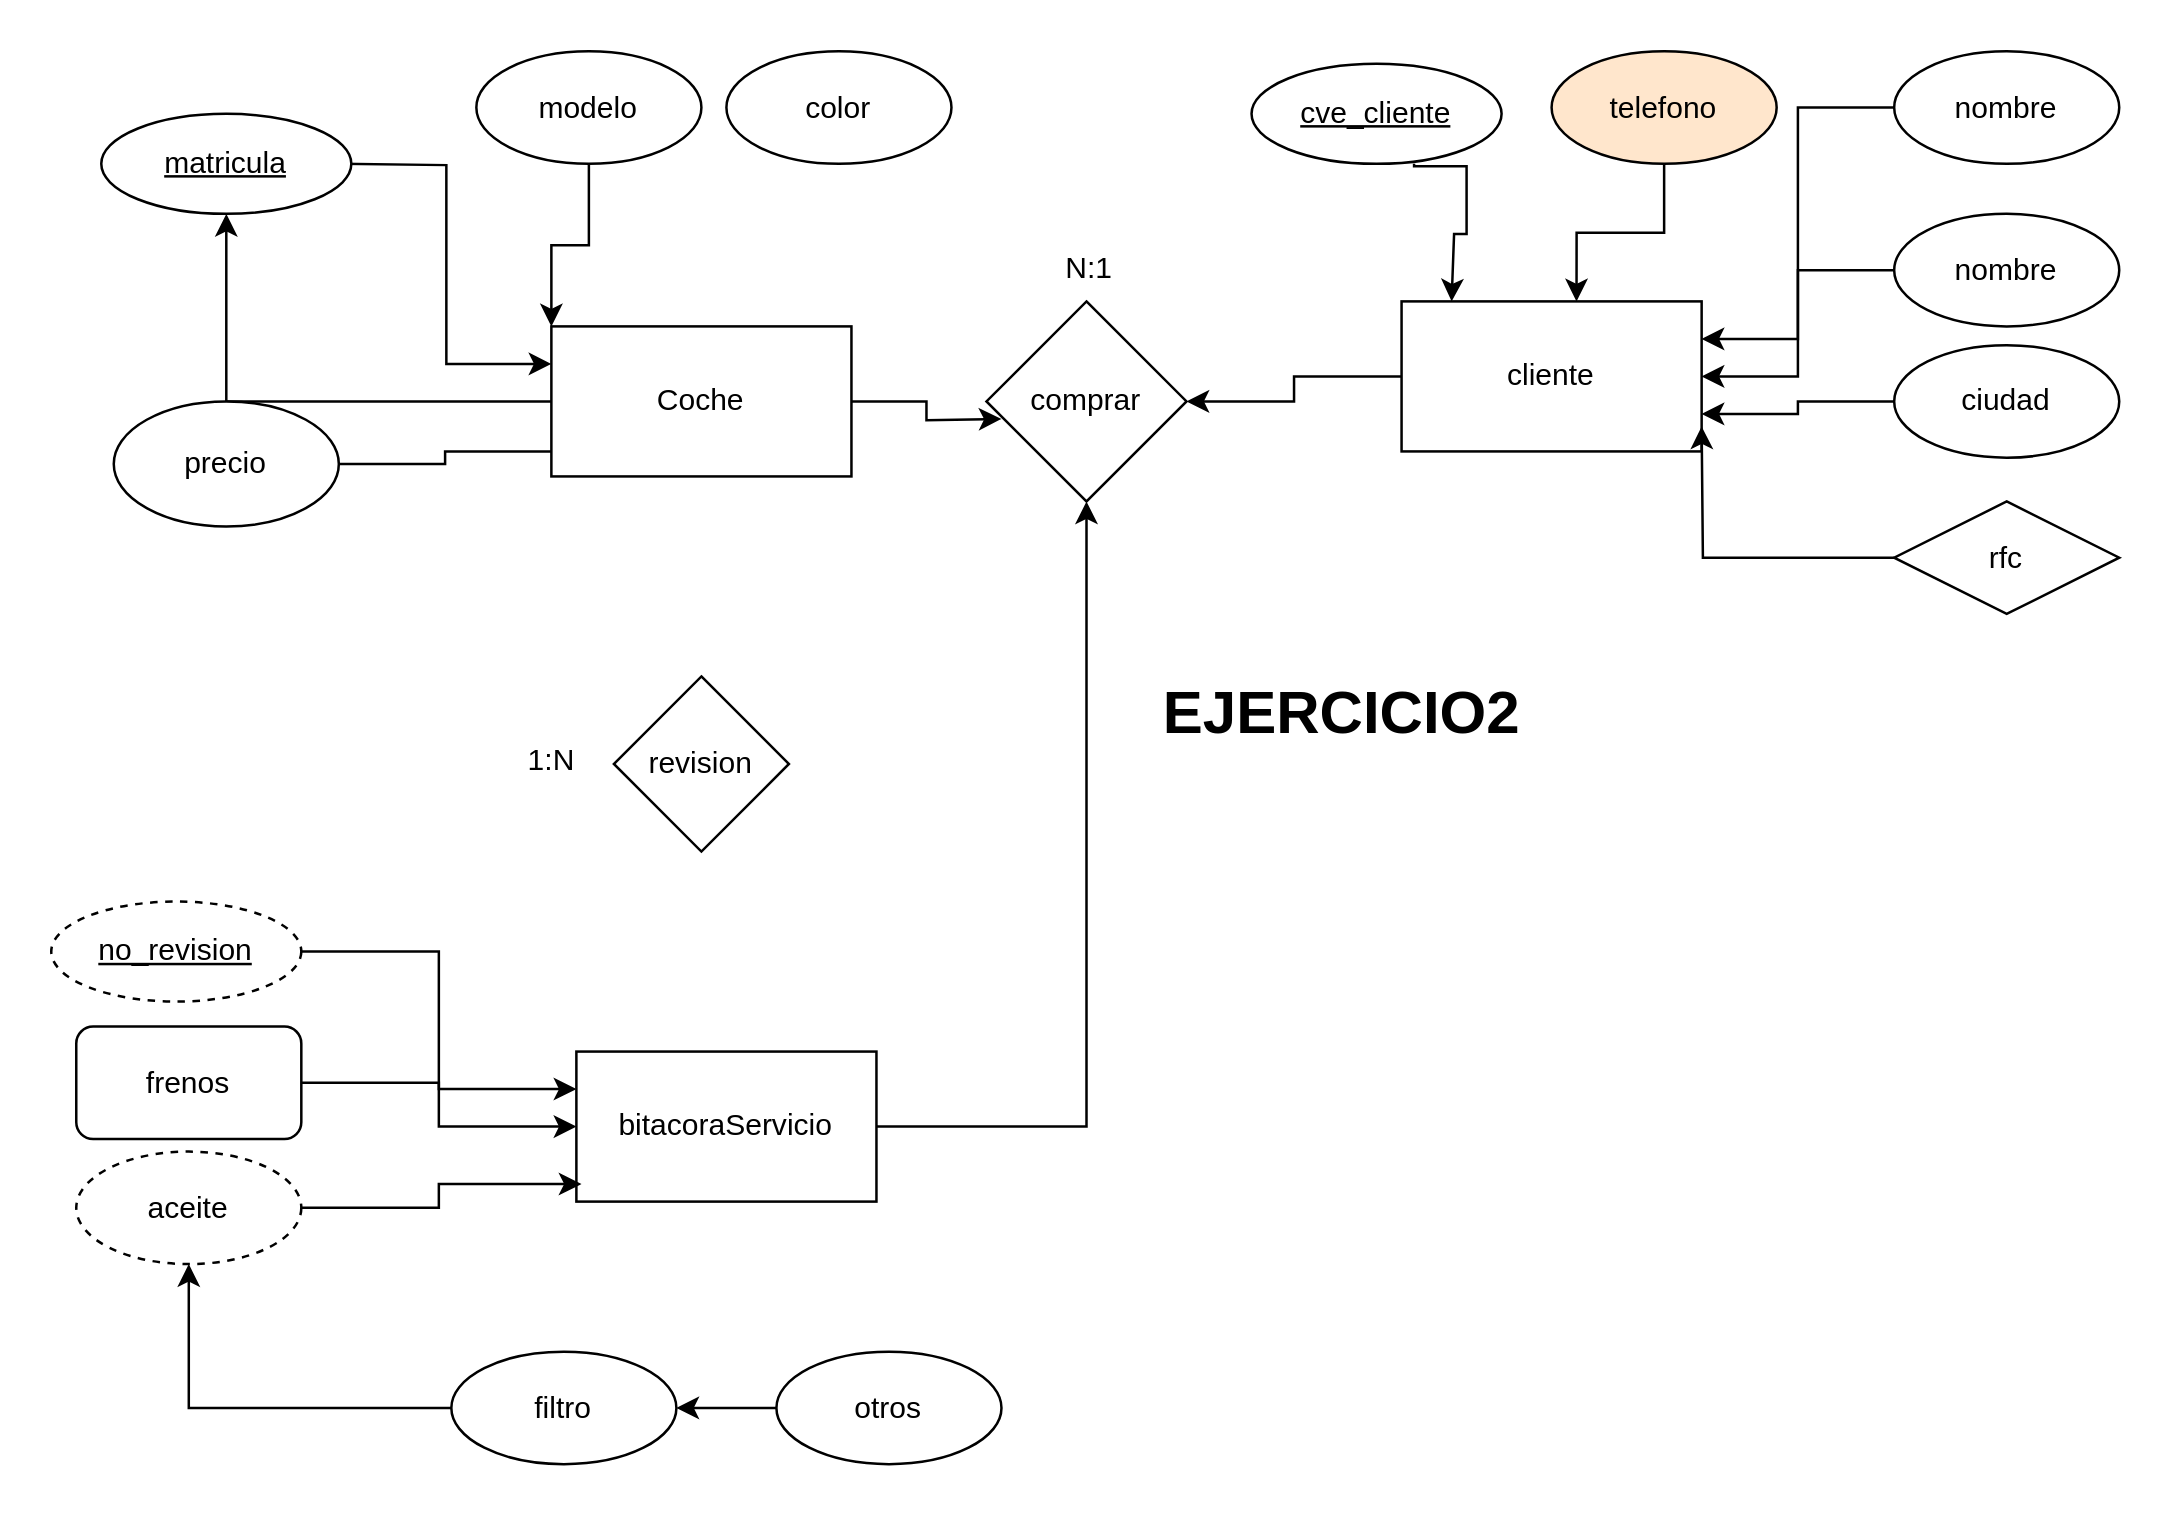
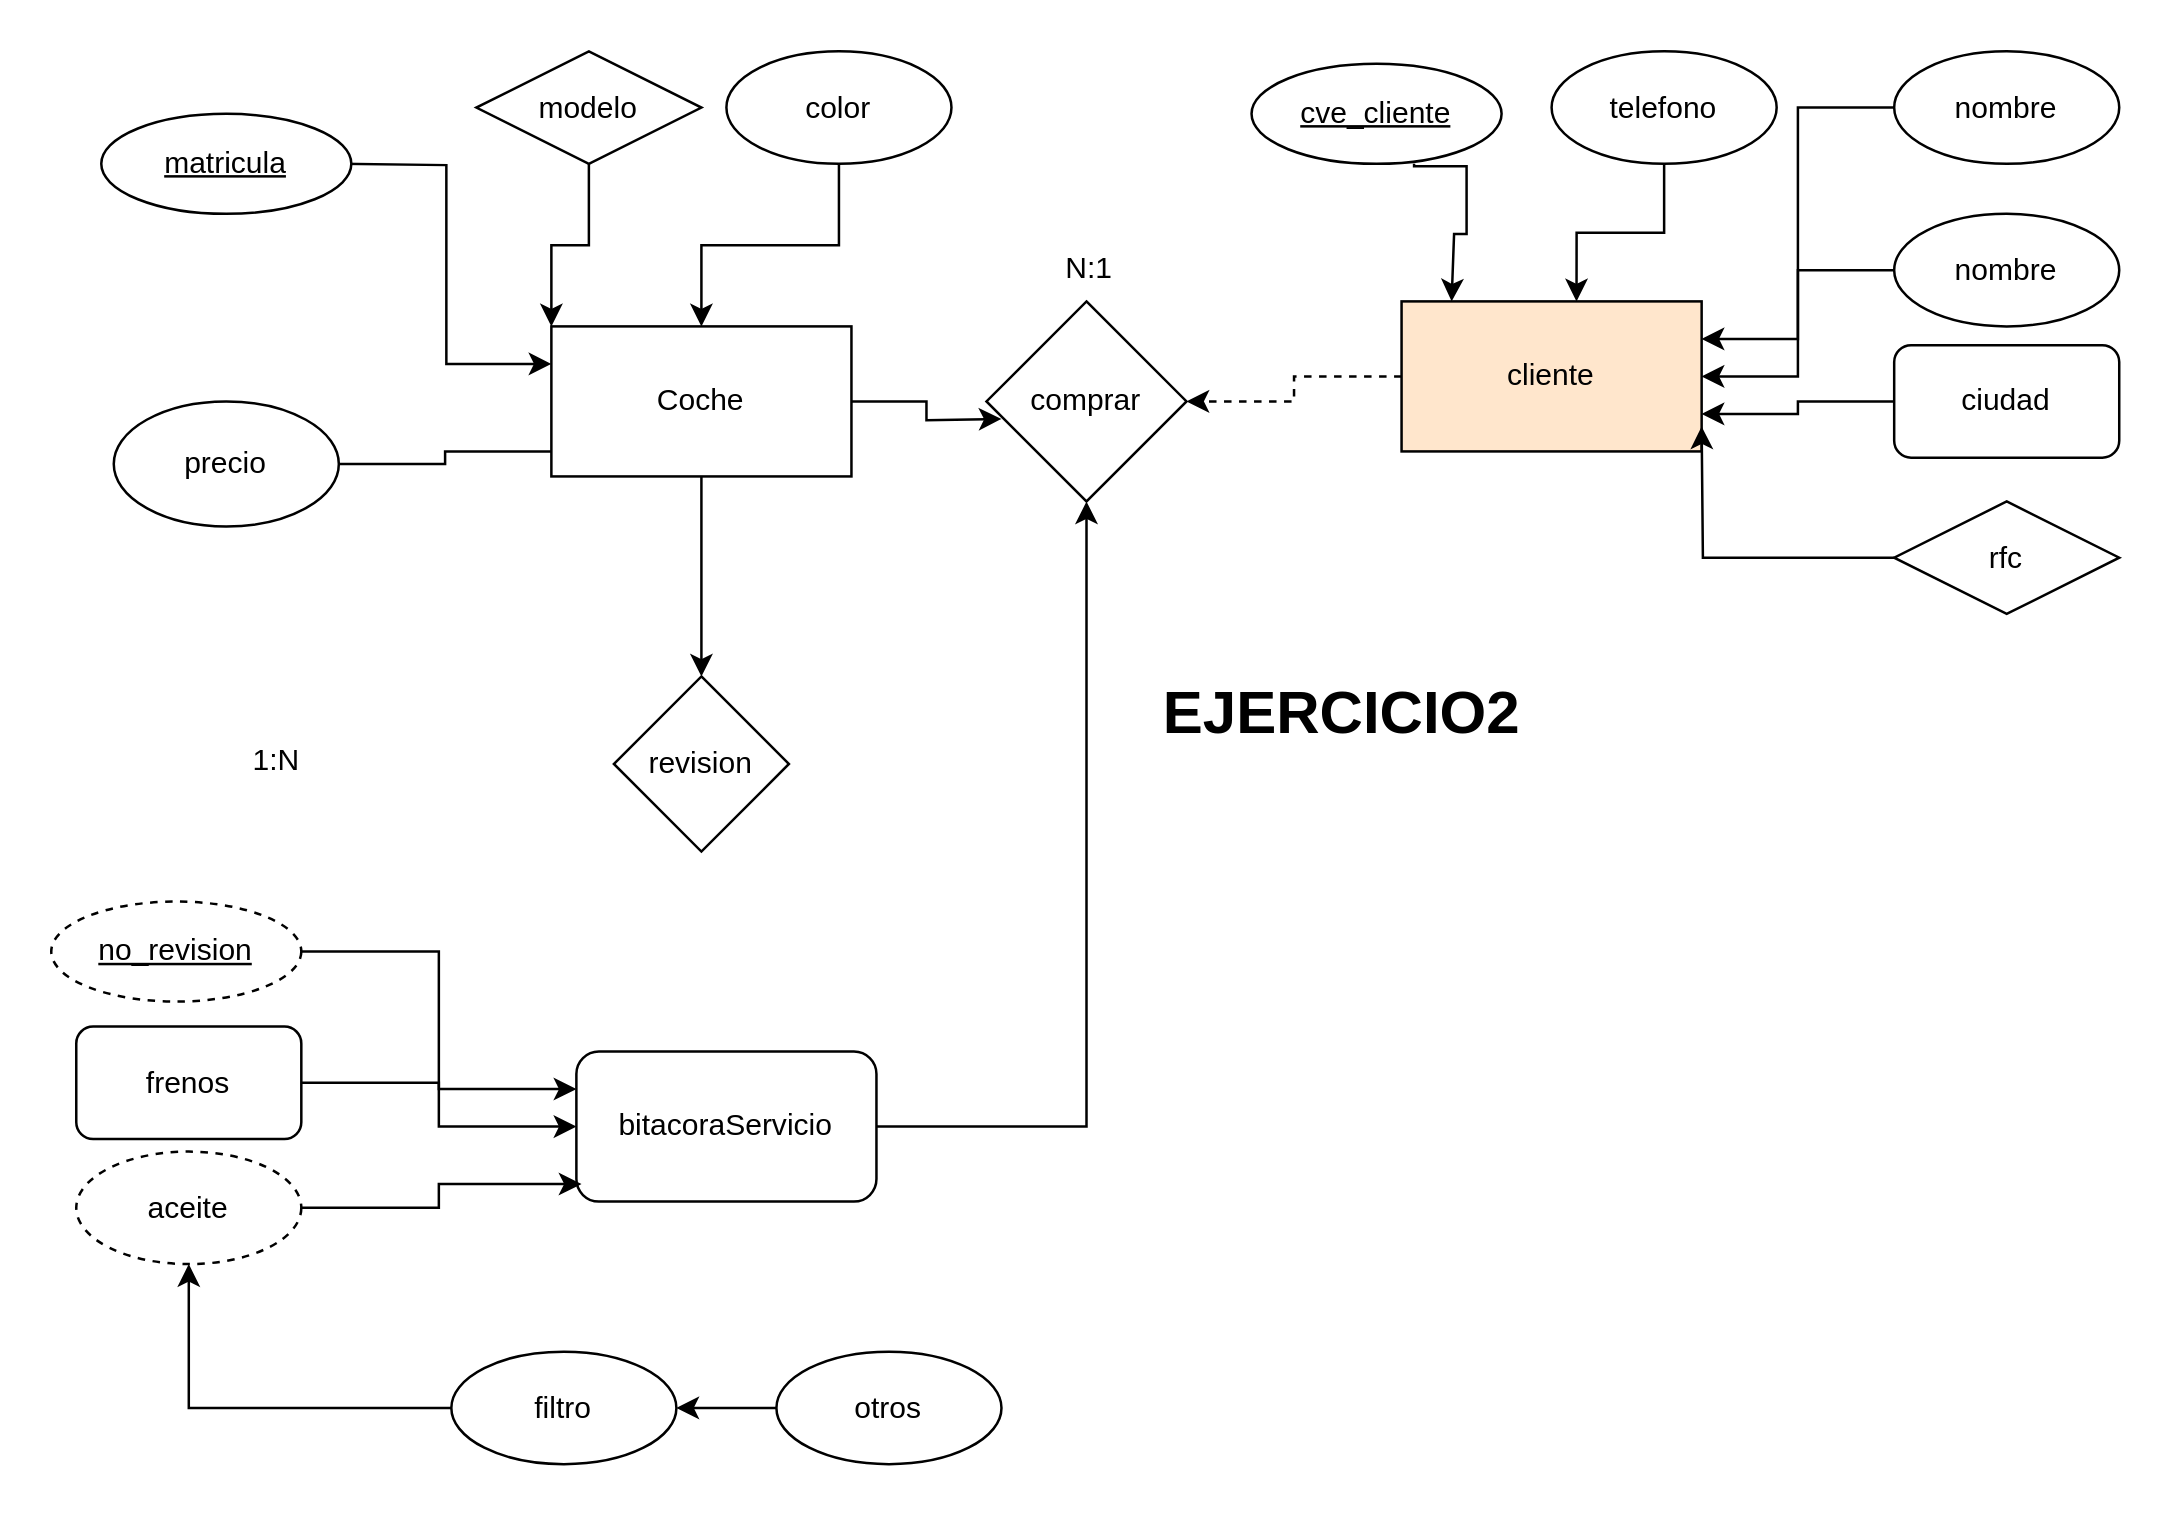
node "modelo": shape ellipse -> diamond
node "telefono": fillcolor #ffe6cc -> #ffffff
edge "color" -> "Coche": added
node "cliente": fillcolor #ffffff -> #ffe6cc
edge "cliente" -> "comprar": style solid -> dashed
edge "Coche" -> "matricula": now "Coche" -> "revision"
node "ciudad": shape ellipse -> rounded rectangle
node "1:N": moved (564, 764) -> (289, 764)
node "bitacoraServicio": shape rectangle -> rounded rectangle
